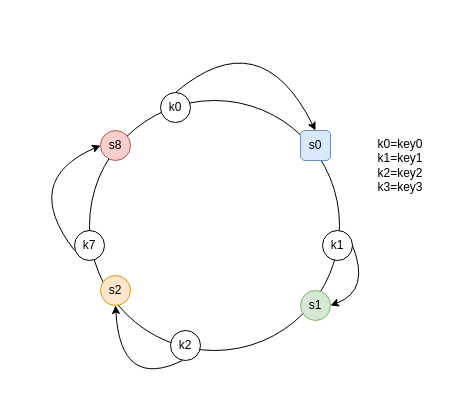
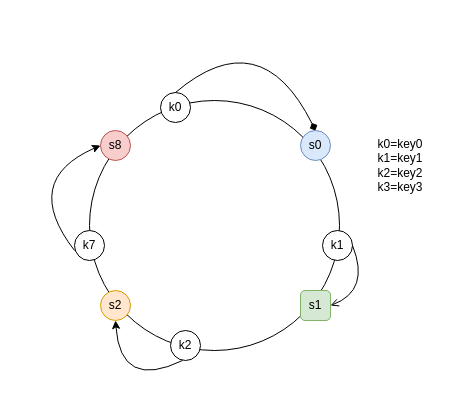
edge "k0" -> "s0": arrowhead classic -> diamond
node "s0": shape rounded rectangle -> ellipse
node "s2": moved (116, 291) -> (116, 306)
edge "k1" -> "s1": arrowhead classic -> open
node "s1": shape ellipse -> rounded rectangle
